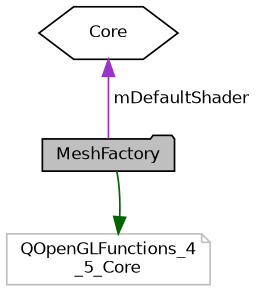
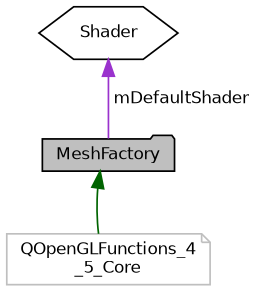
node "Core": label "Core" -> "Shader"
edge "MeshFactory" -> "QOpenGLFunctions_4 _5_Core": reversed
